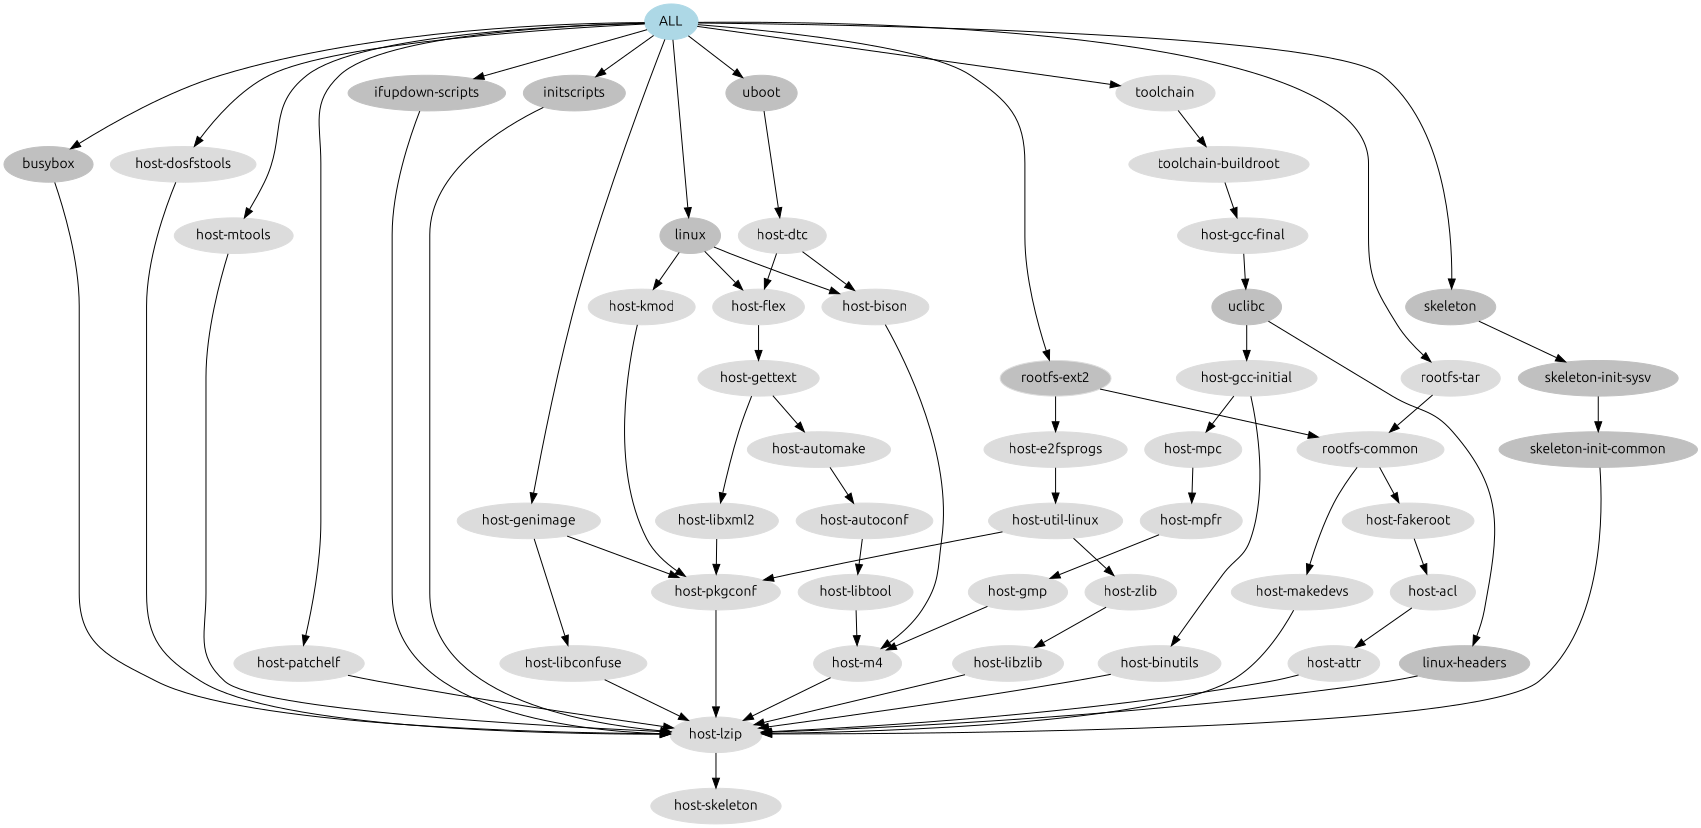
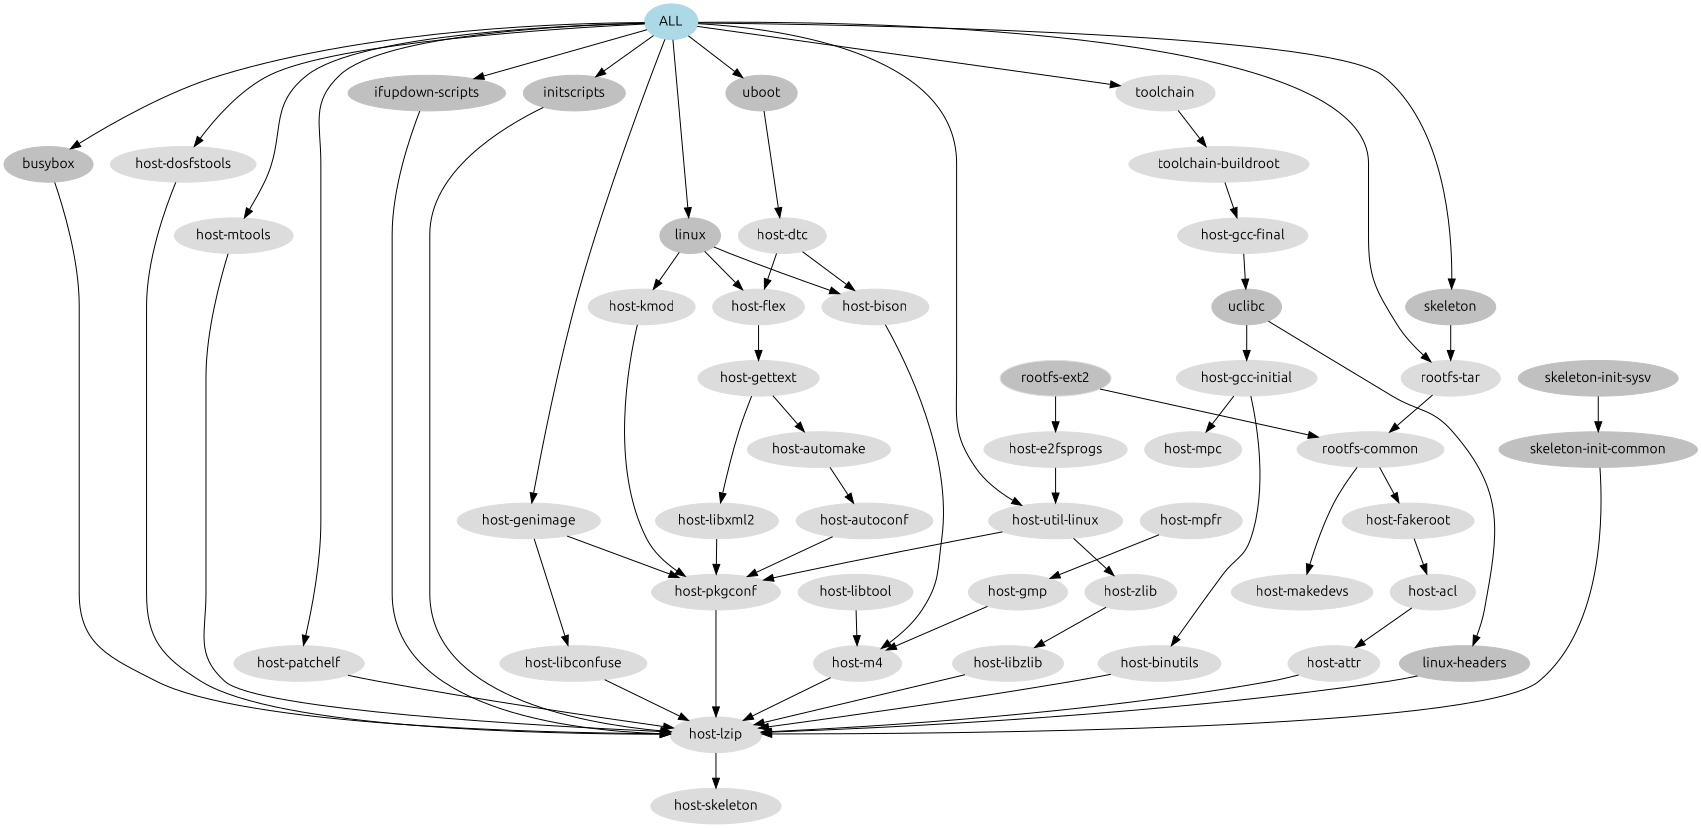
edge "ALL" -> "rootfs-ext2": now "ALL" -> "host-util-linux"
edge "skeleton" -> "skeleton-init-sysv": now "skeleton" -> "rootfs-tar"
edge "host-mpc" -> "host-mpfr": removed
edge "host-autoconf" -> "host-libtool": now "host-autoconf" -> "host-pkgconf"
edge "host-makedevs" -> "host-lzip": removed
